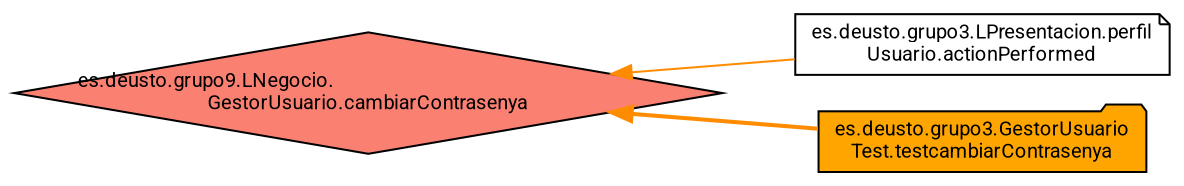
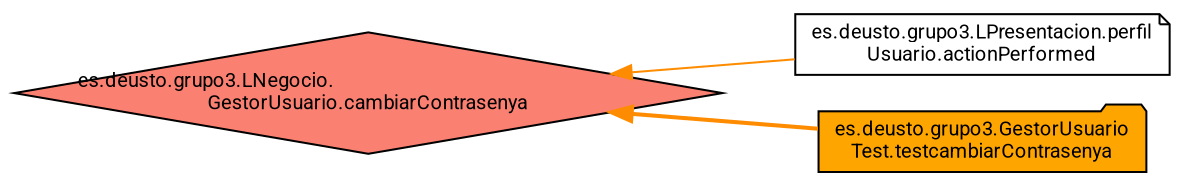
node "es.deusto.grupo9.LNegocio. GestorUsuario.cambiarContrasenya": label "es.deusto.grupo9.LNegocio. GestorUsuario.cambiarContrasenya" -> "es.deusto.grupo3.LNegocio. GestorUsuario.cambiarContrasenya"
